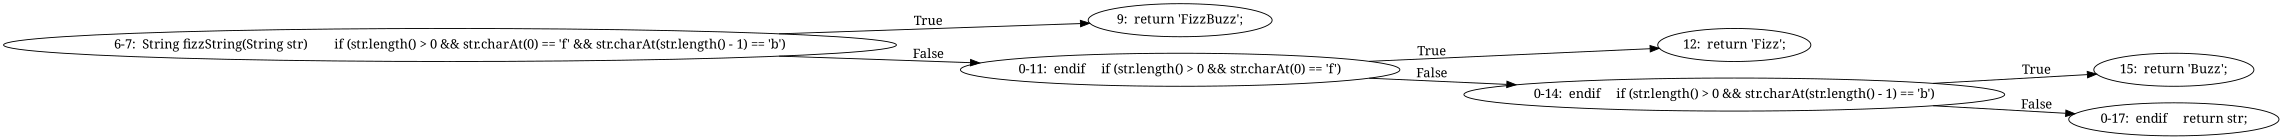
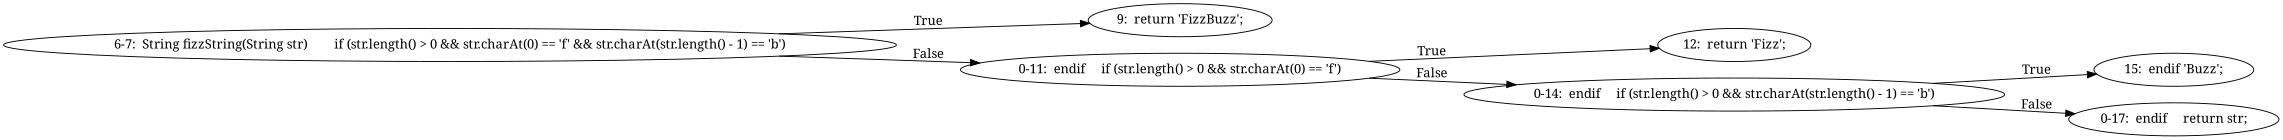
node "15:  return 'Buzz';": label "15:  return 'Buzz';" -> "15:  endif 'Buzz';"
